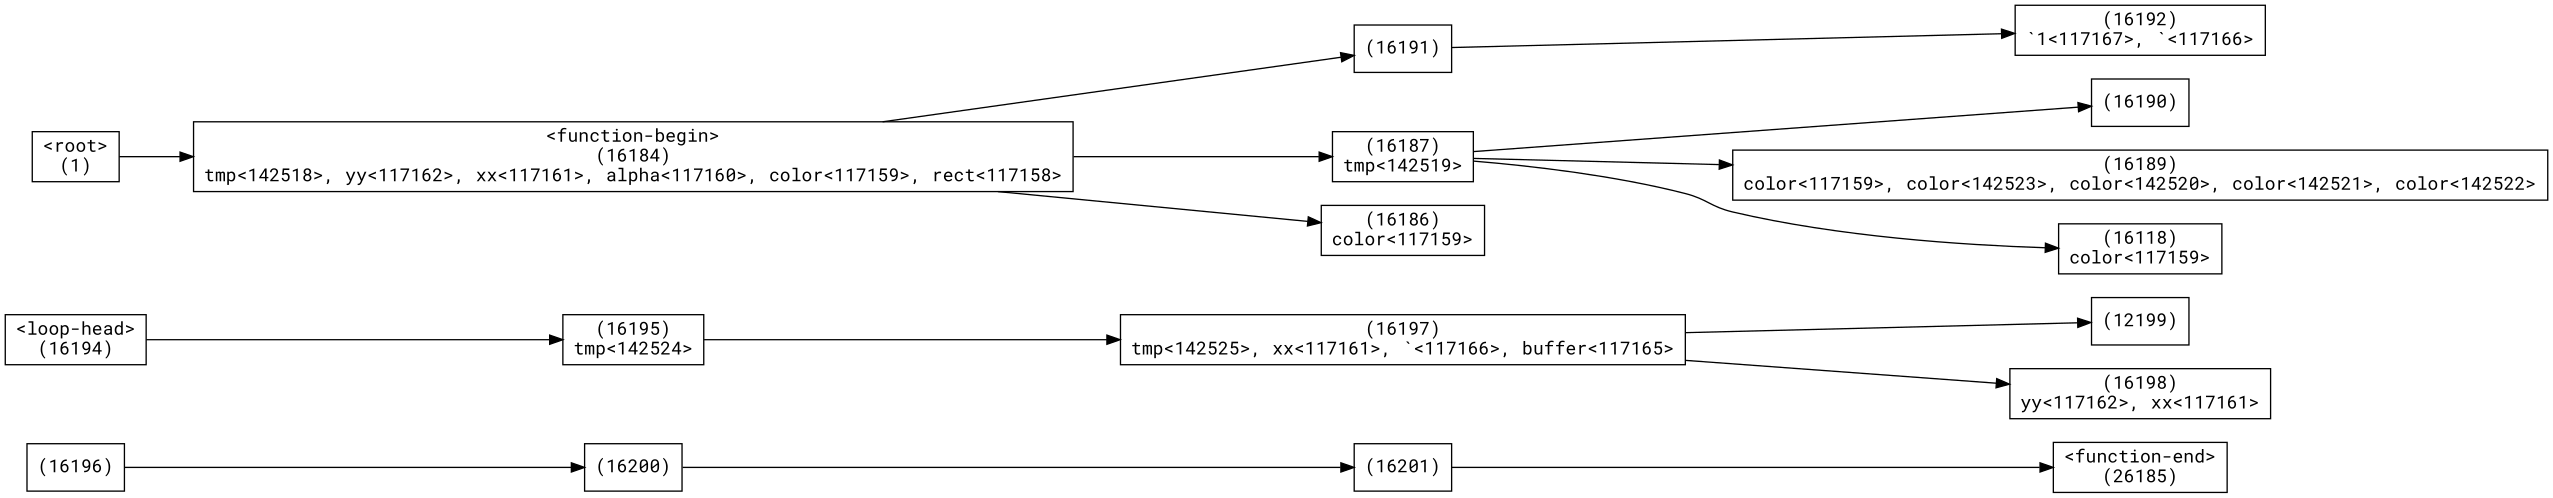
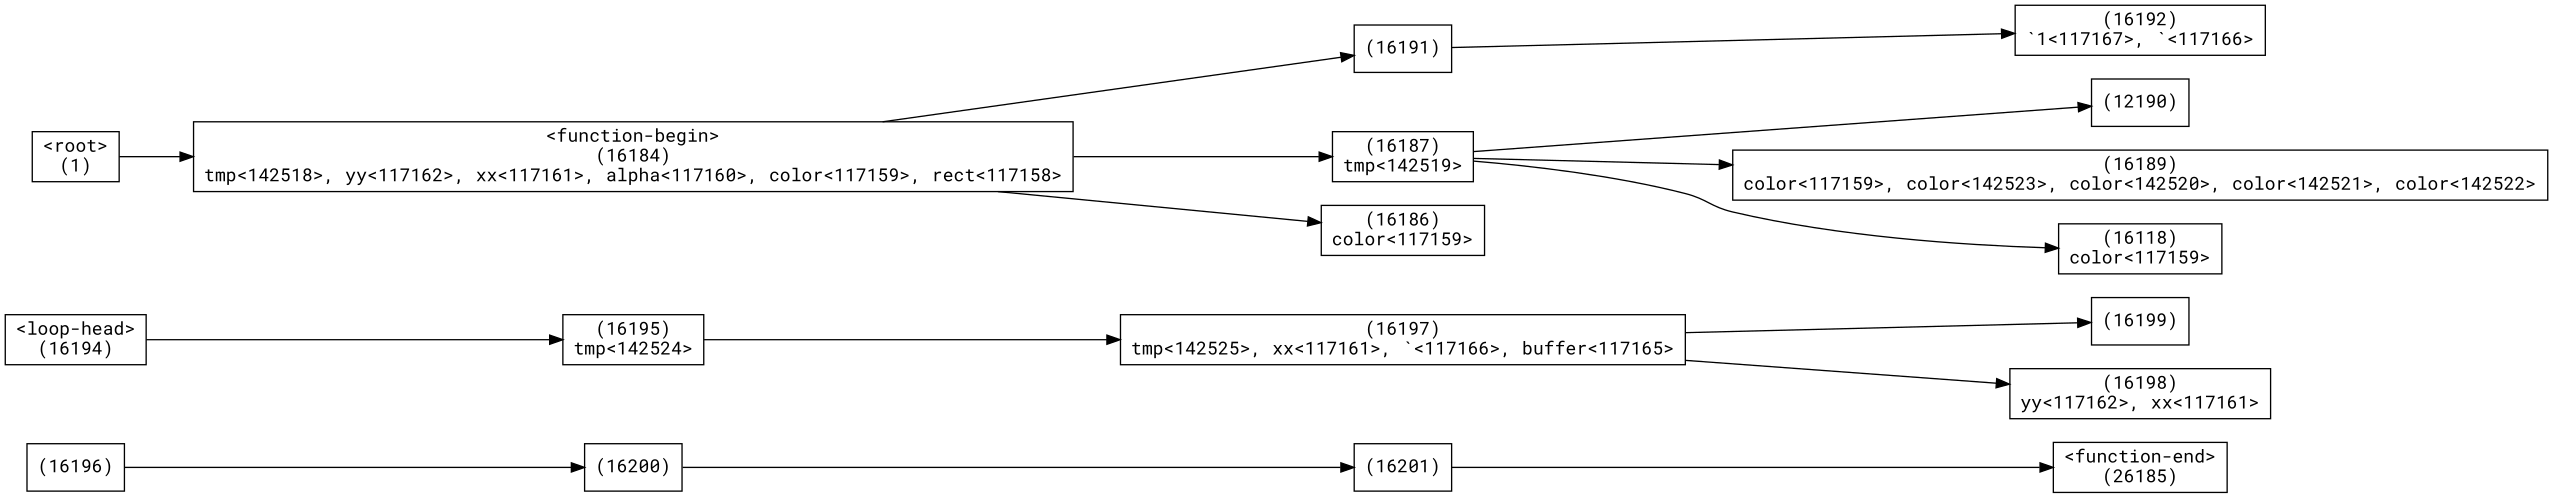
node "(16190)": label "(16190)" -> "(12190)"
node "(12199)": label "(12199)" -> "(16199)"
